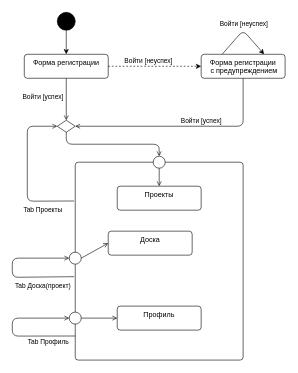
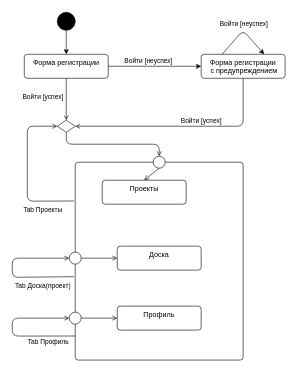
edge "Форма регистрации" -> "Форма регистрации с предупреждением": style dashed -> solid
node "Проекты": moved (159, 198) -> (144, 192)
node "Доска": moved (150, 243) -> (159, 258)
